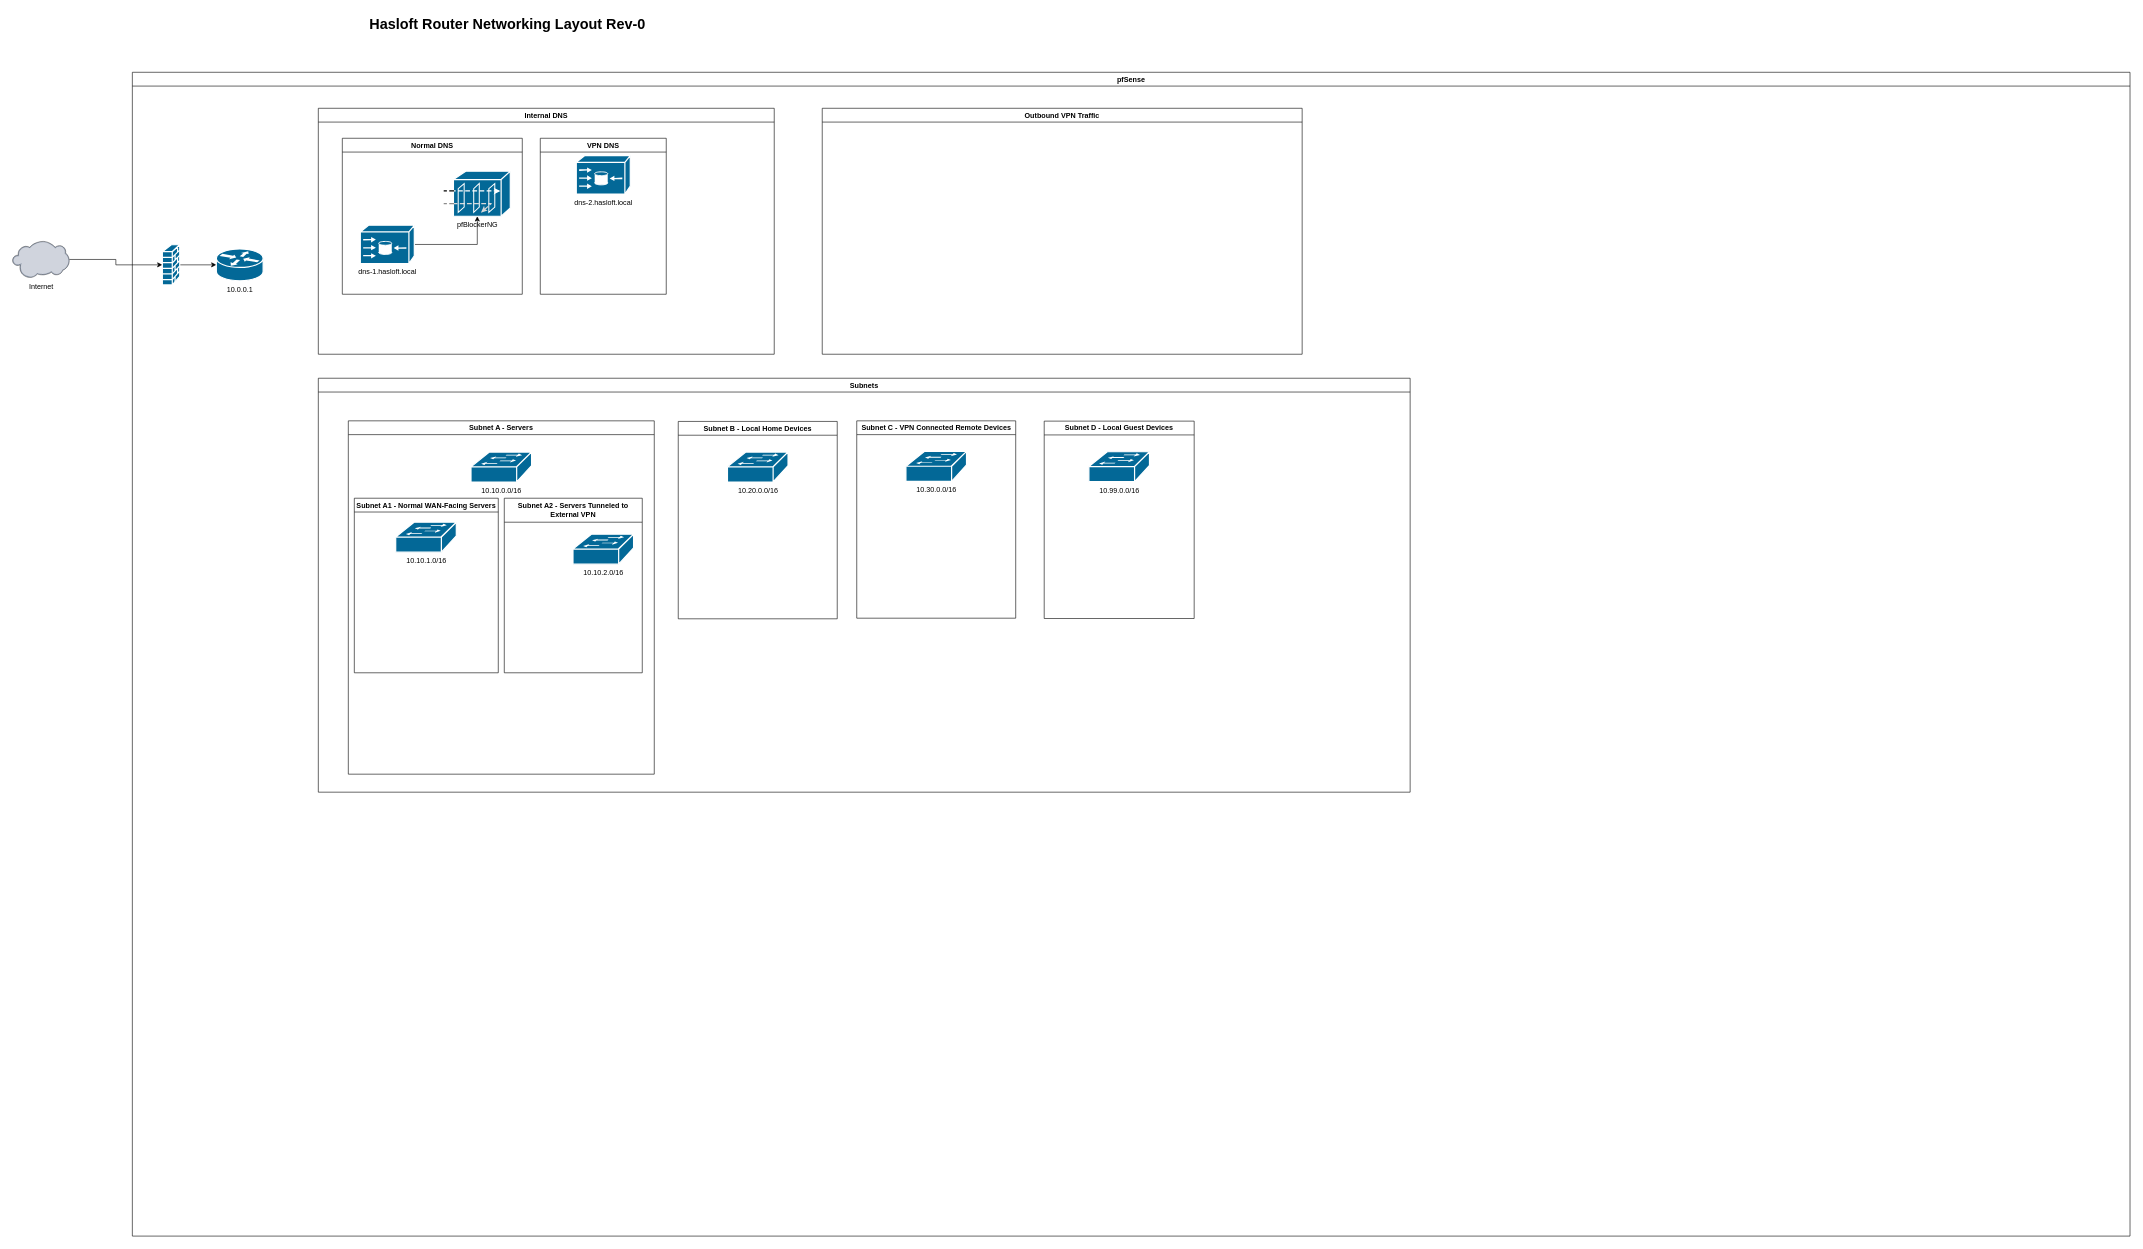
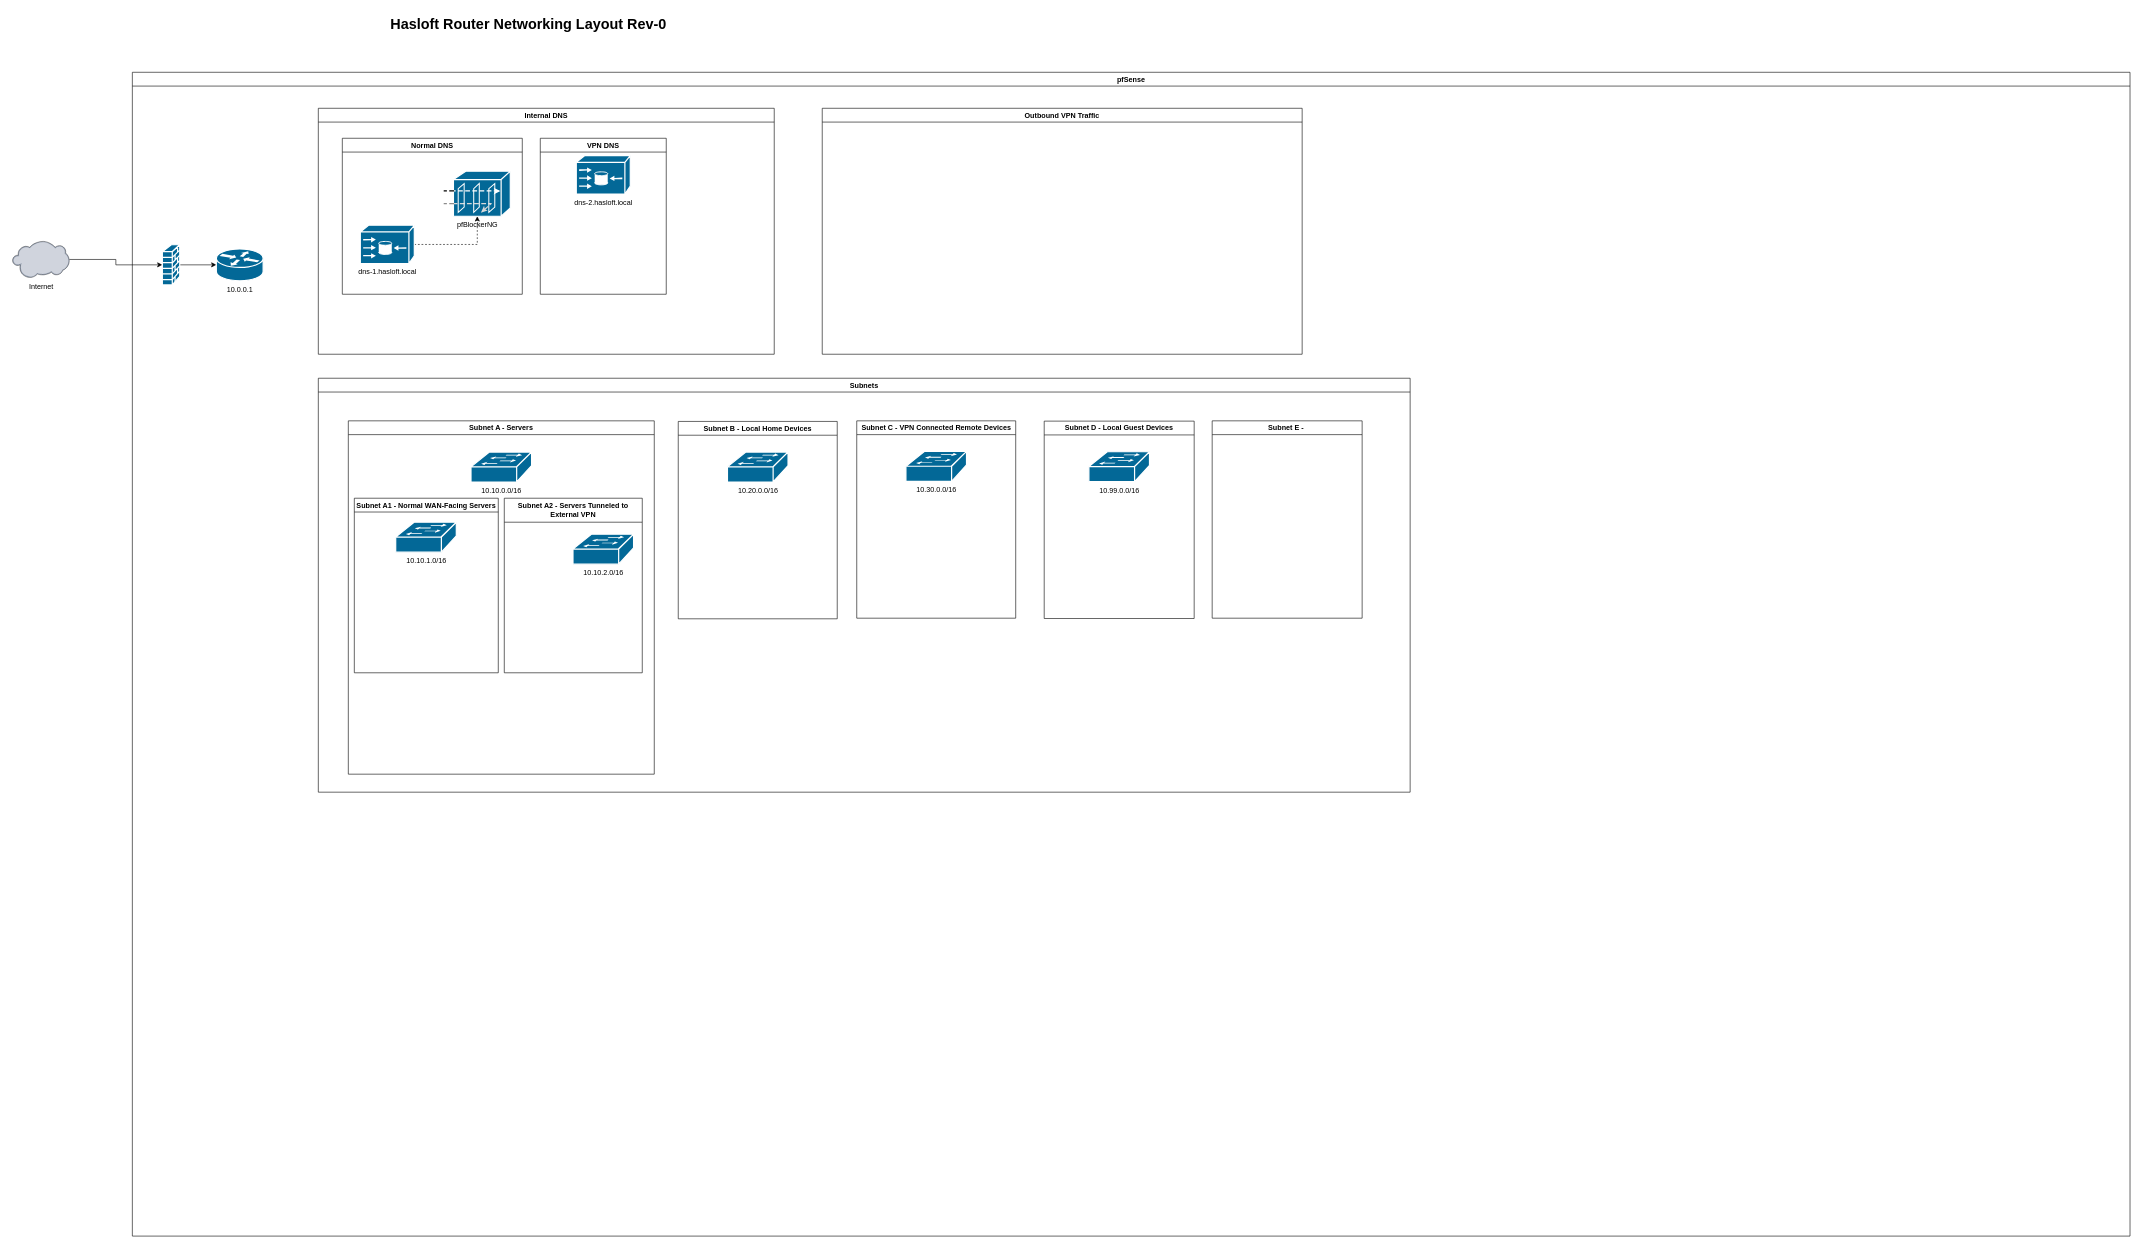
node "Hasloft Router Networking Layout Rev-0": moved (507, 24) -> (528, 24)
edge "dns-1.hasloft.local" -> "pfBlockerNG": style solid -> dashed
node "Subnet E -": added
